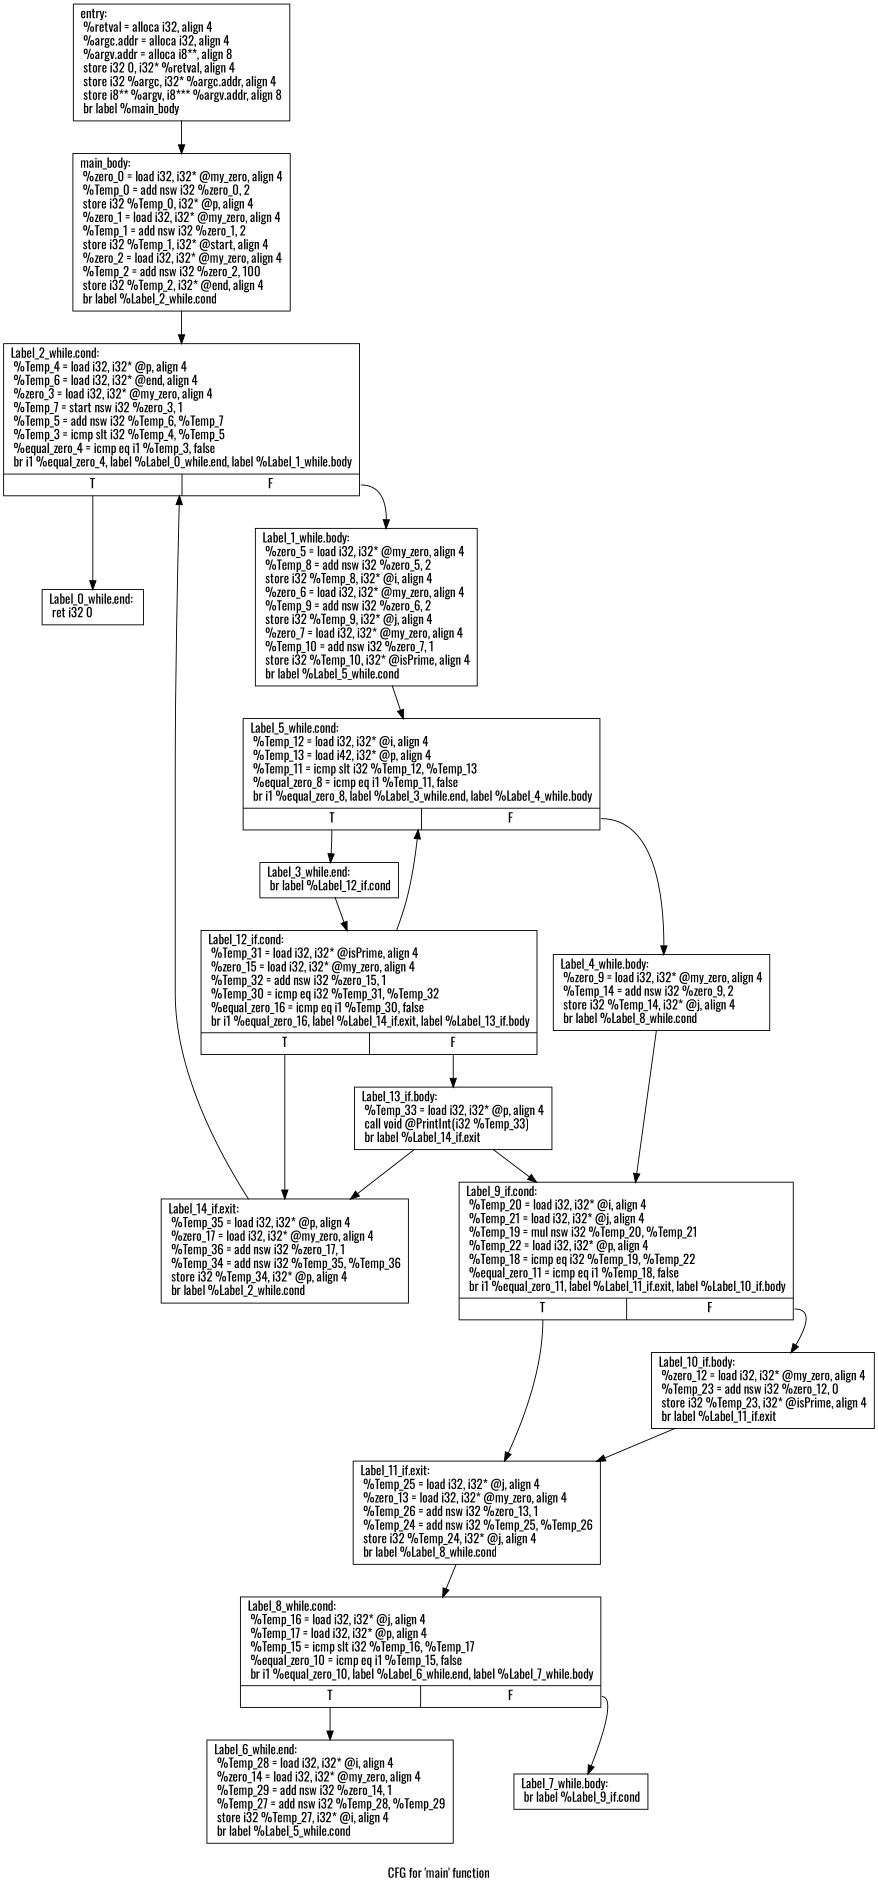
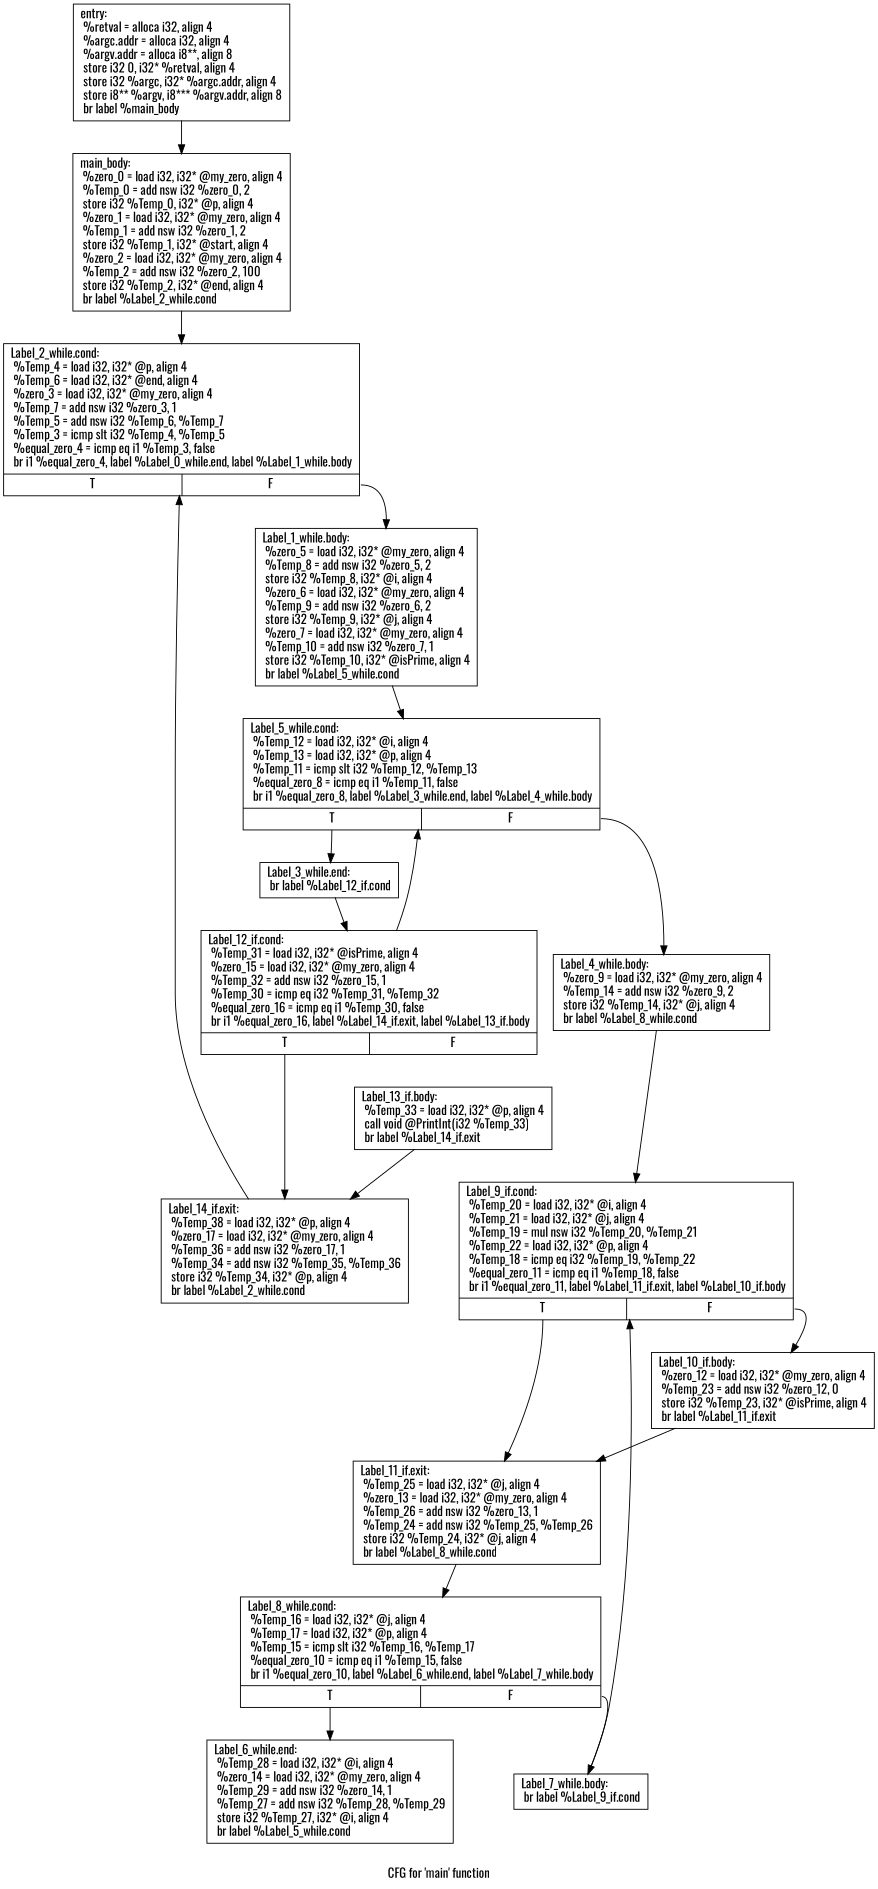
node "Label_2_while.cond:": text "%Temp_7 = start nsw i32 %zero_3, 1" -> "%Temp_7 = add nsw i32 %zero_3, 1"
node "Label_0_while.end:": removed
node "Label_5_while.cond:": text "%Temp_13 = load i42, i32* @p, align 4" -> "%Temp_13 = load i32, i32* @p, align 4"
edge "Label_12_if.cond:" -> "Label_13_if.body:": removed
edge "Label_13_if.body:" -> "Label_9_if.cond:": now "Label_7_while.body:" -> "Label_9_if.cond:"
node "Label_14_if.exit:": text "%Temp_35 = load i32, i32* @p, align 4" -> "%Temp_38 = load i32, i32* @p, align 4"
